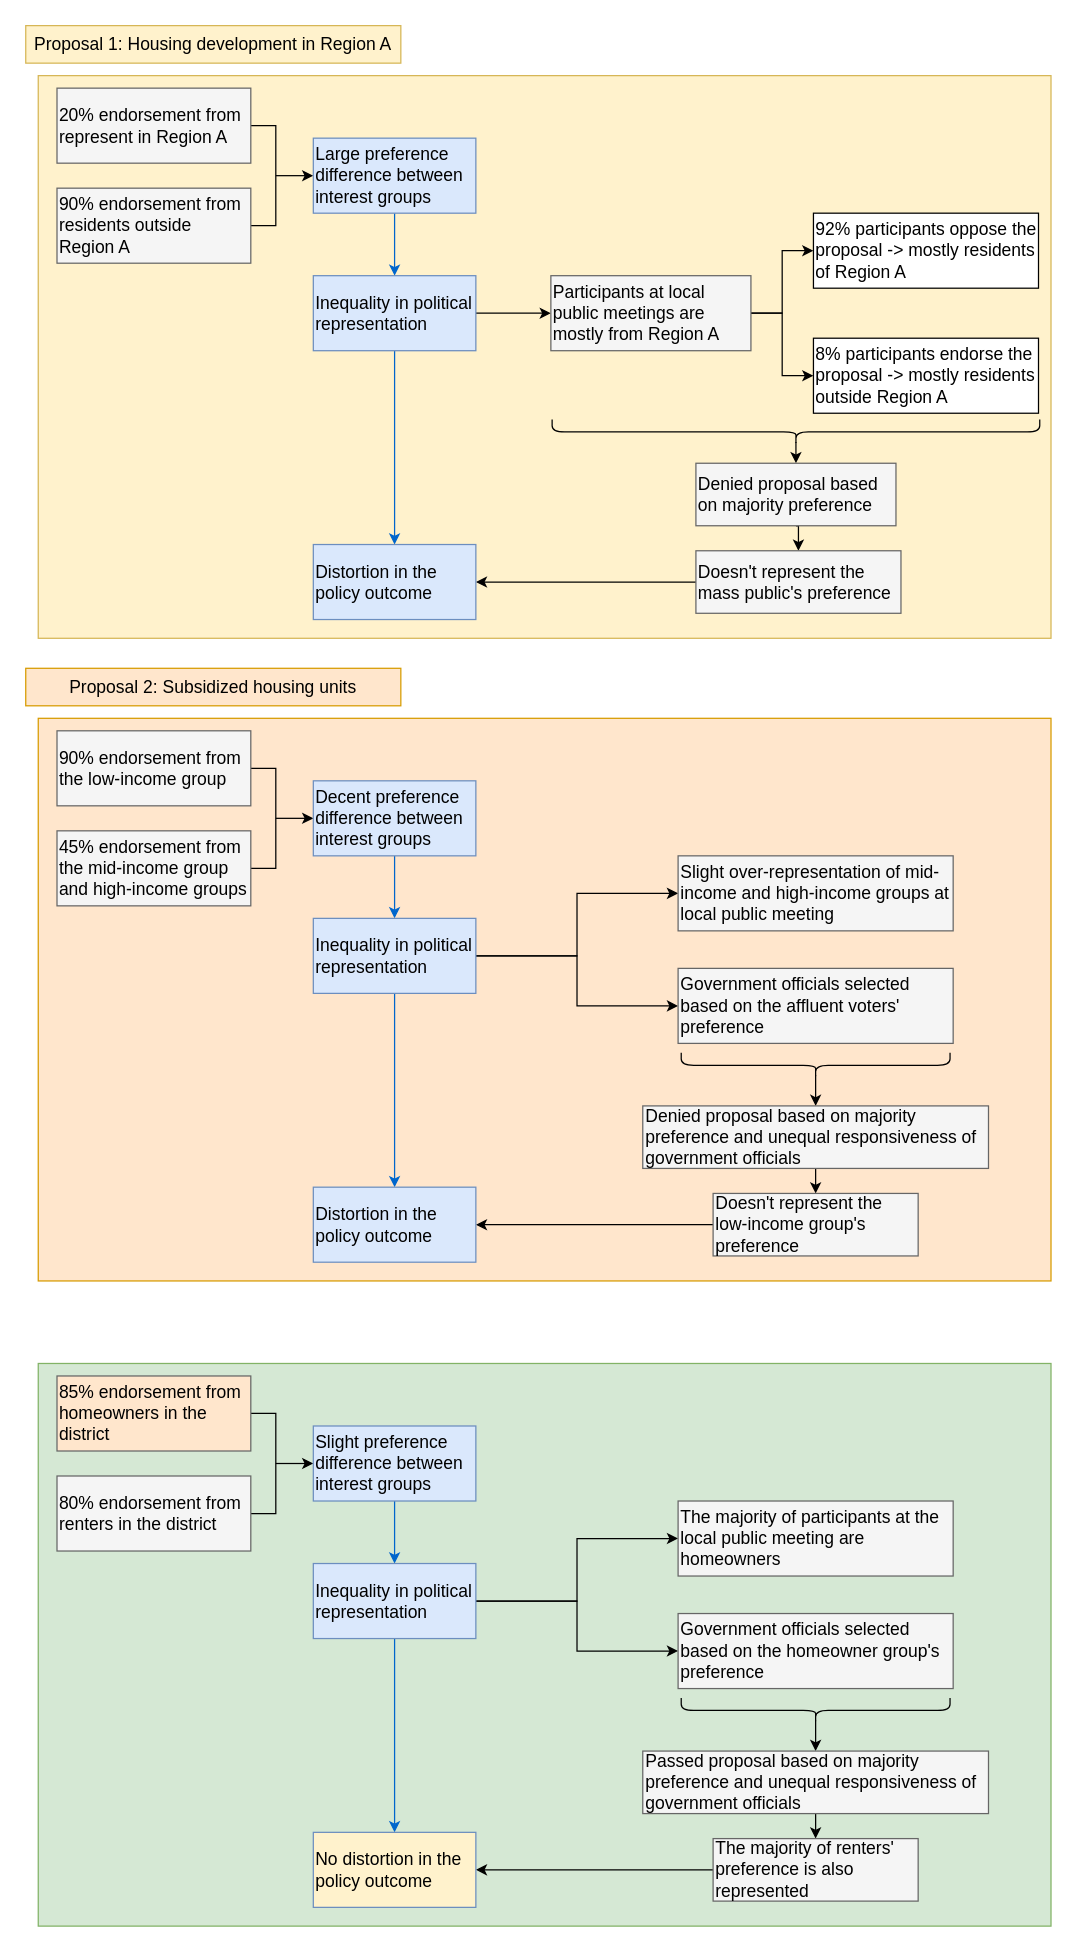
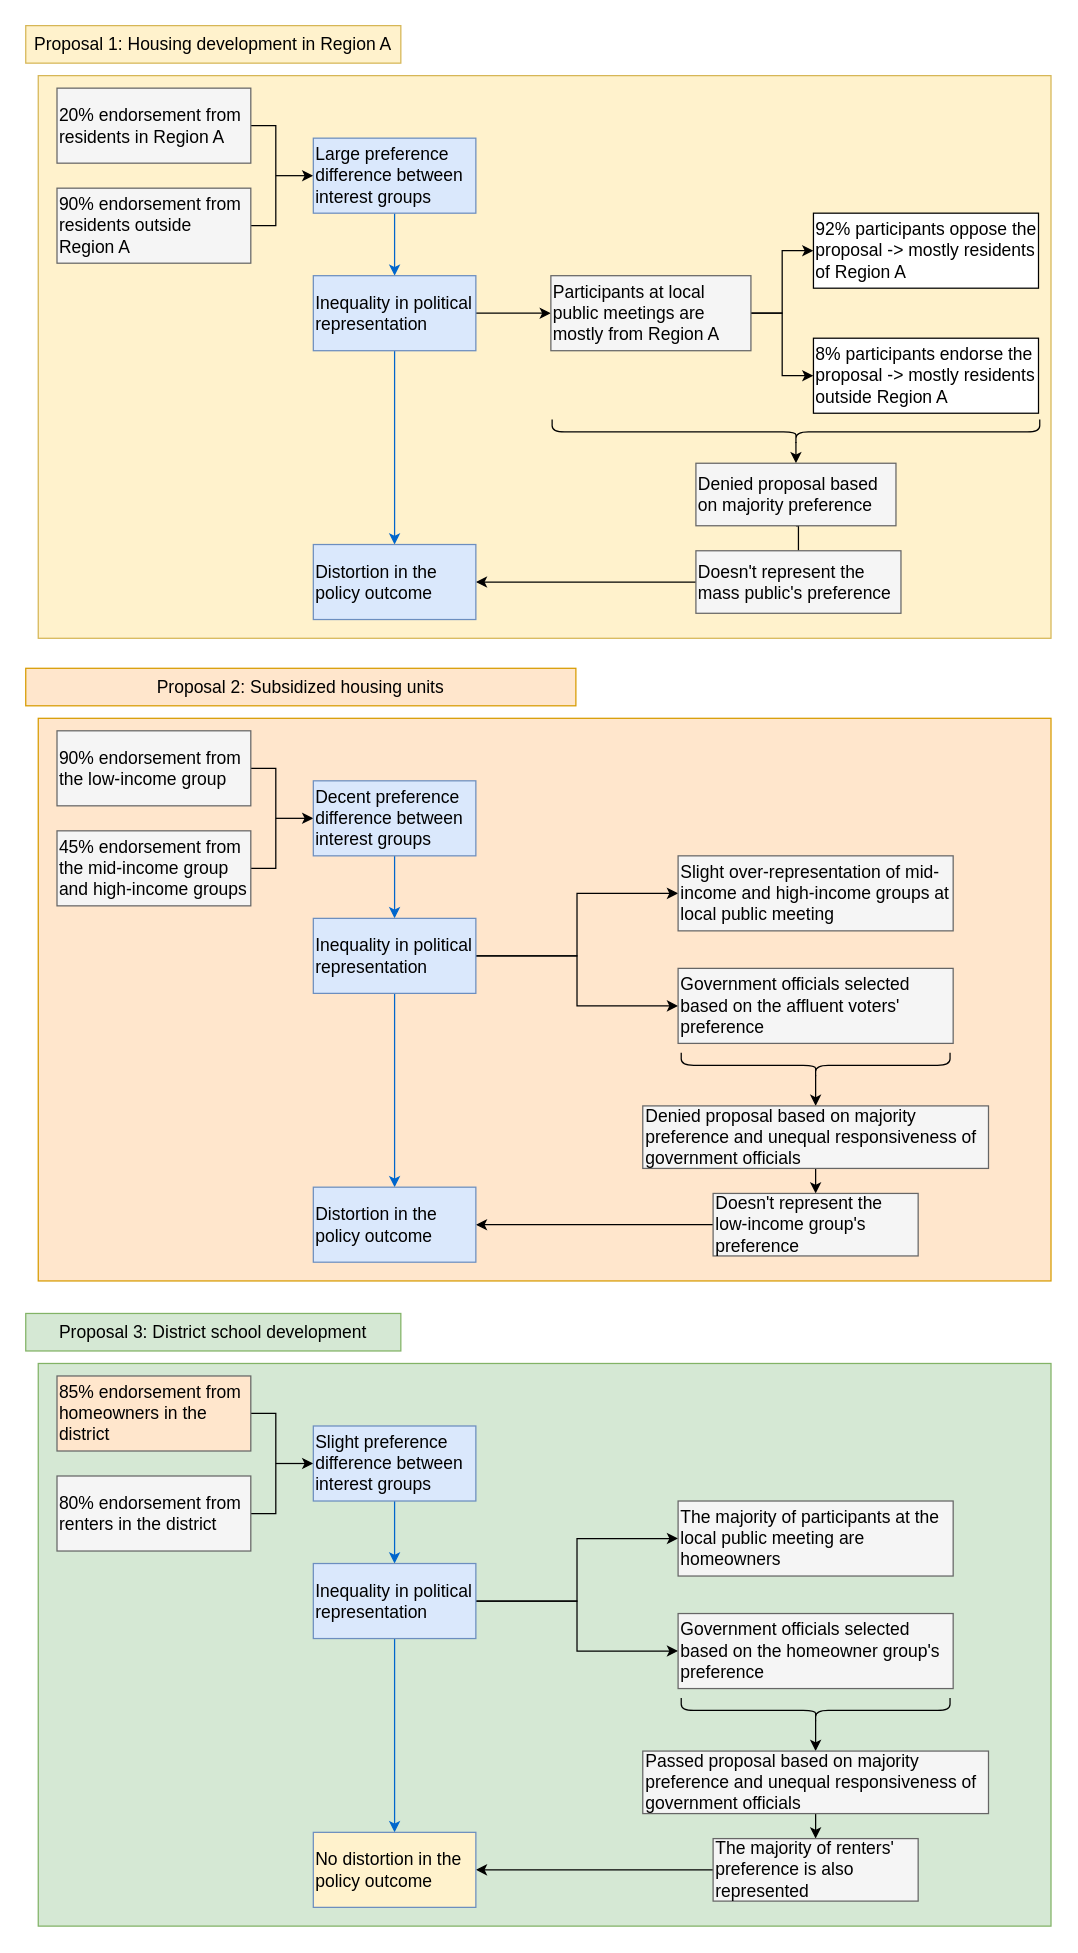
node "20% endorsement from represent in Region A": label "20% endorsement from represent in Region A" -> "20% endorsement from residents in Region A"
edge "Denied proposal based on majority preference" -> "Doesn't represent the mass public's preference": arrowhead classic -> none
node "Proposal 2: Subsidized housing units": size 375x38 -> 550x38
node "Proposal 3: District school development": added
